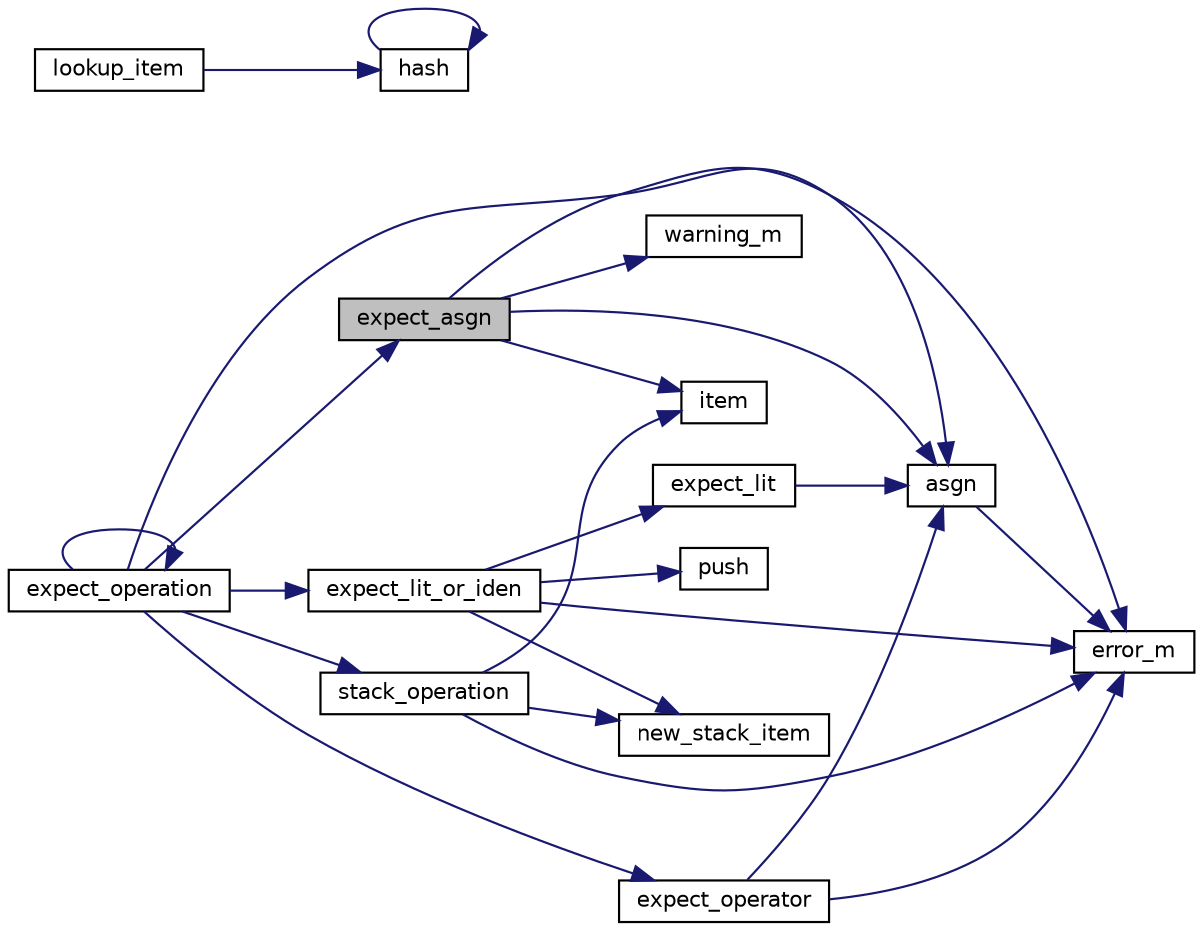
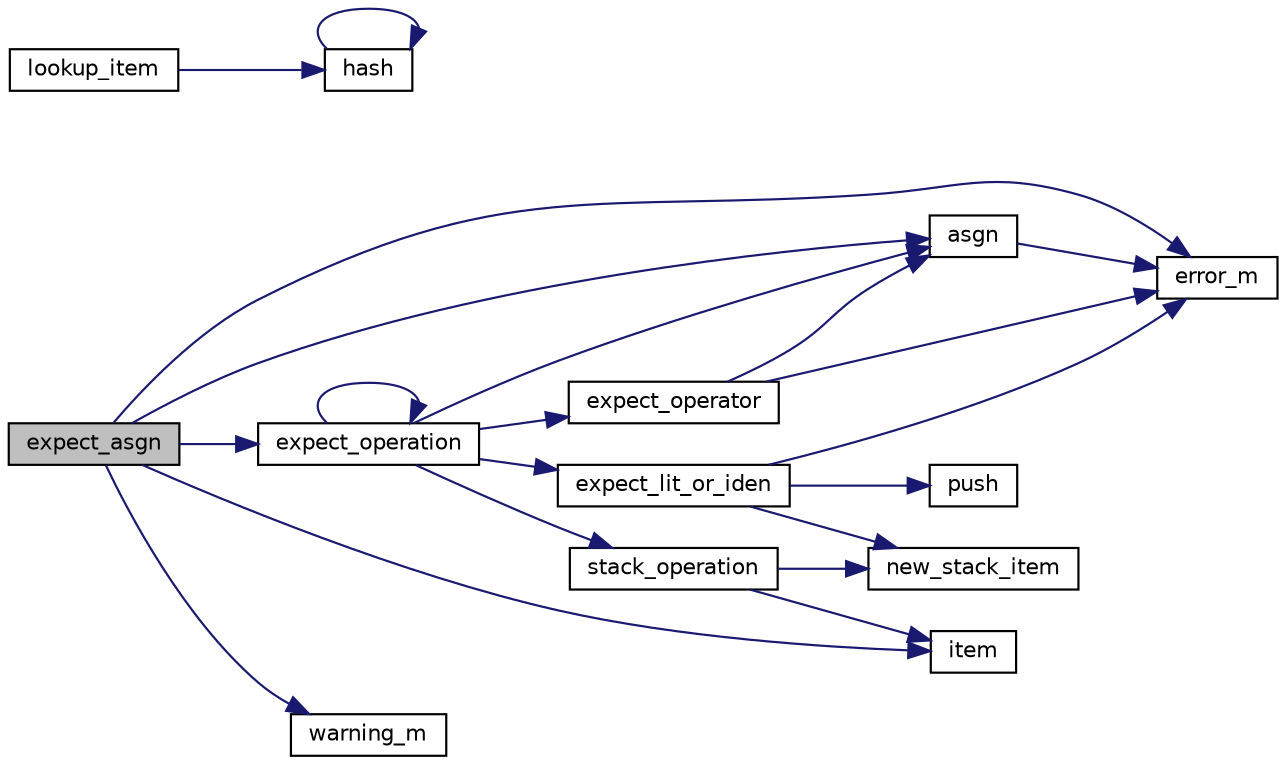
edge "expect_operation" -> "expect_asgn": reversed
node "expect_lit": removed
edge "stack_operation" -> "error_m": removed
